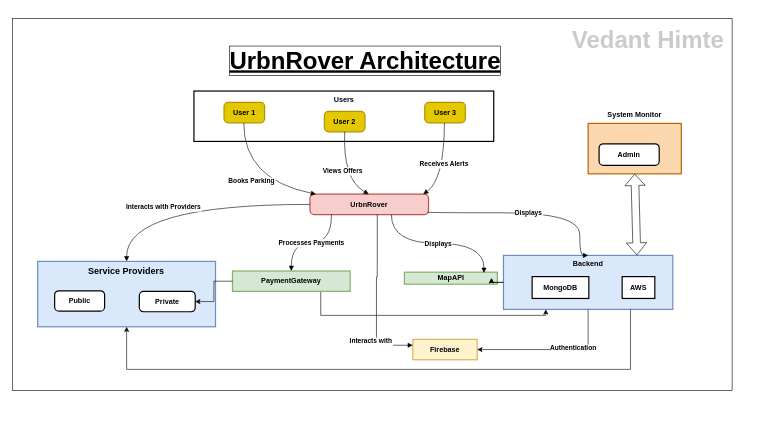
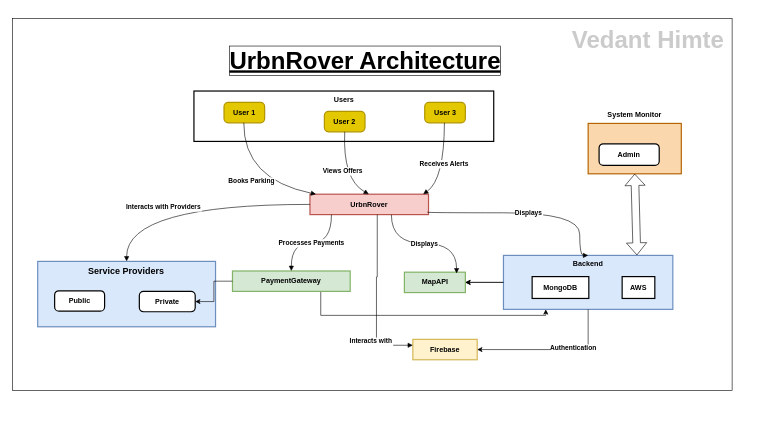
node "UrbnRover": shape rounded rectangle -> rectangle
node "MapAPI": size 93x12 -> 61x20
edge "Backend" -> "Service Providers": removed
